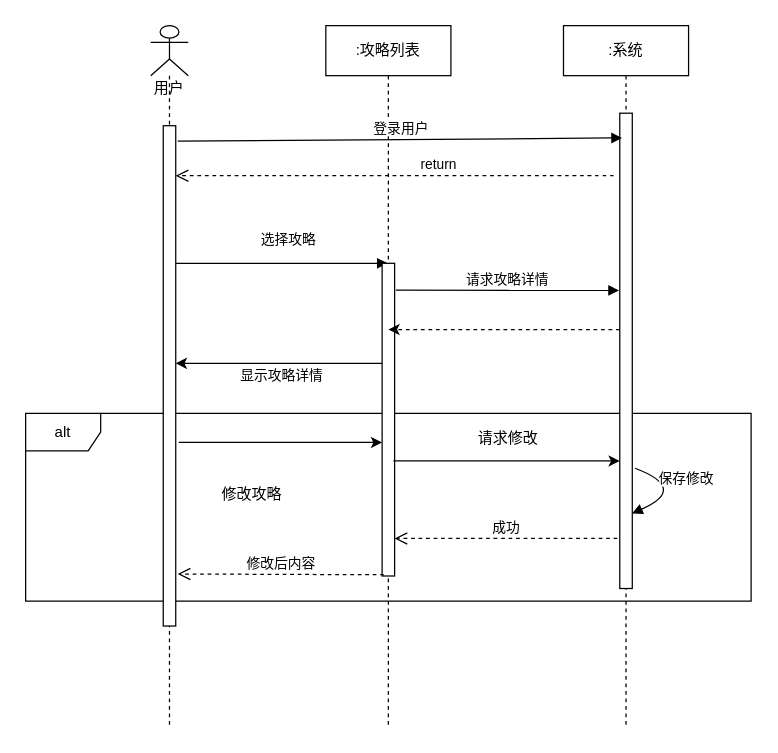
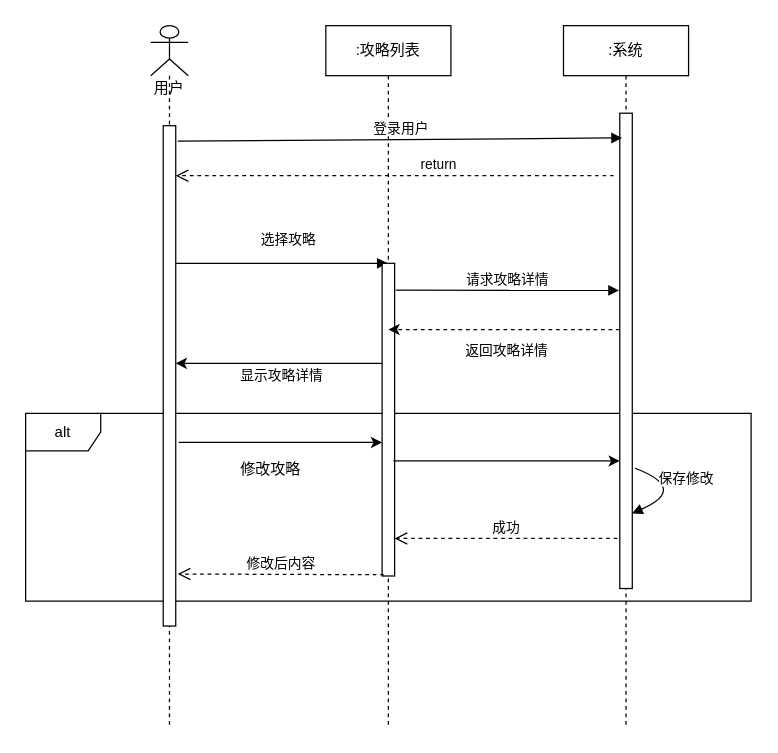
node "返回攻略详情": added
node "请求修改": removed
node "修改攻略": moved (257, 494) -> (276, 469)
